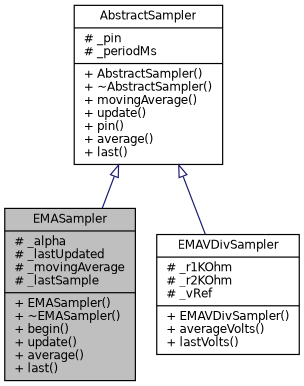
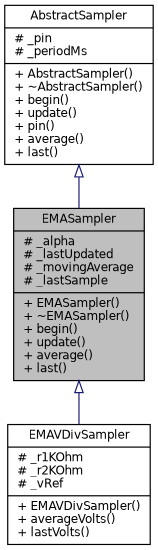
node "AbstractSampler": text "+ movingAverage()" -> "+ begin()"
edge "EMAVDivSampler" -> "AbstractSampler": now "EMAVDivSampler" -> "EMASampler"
